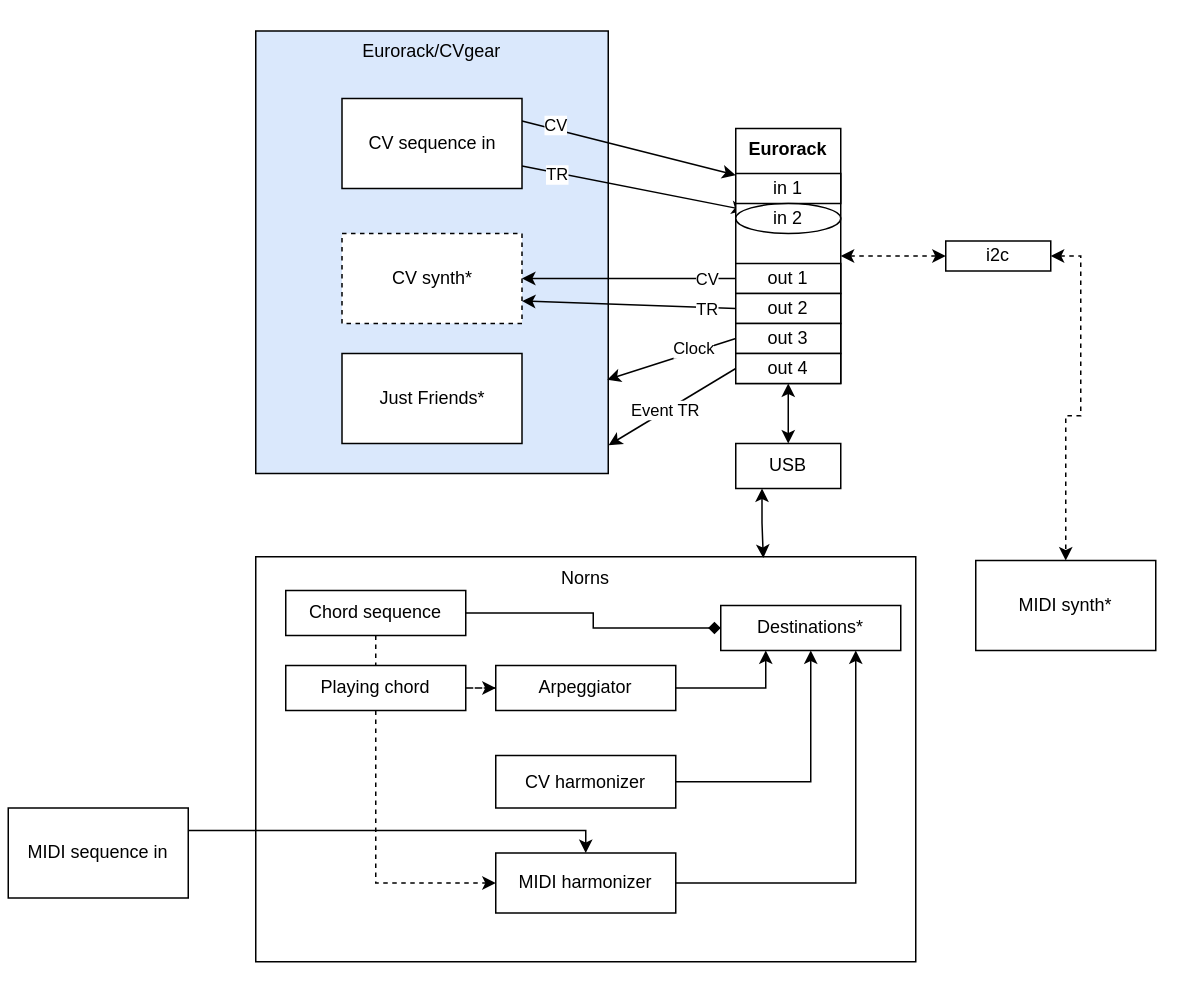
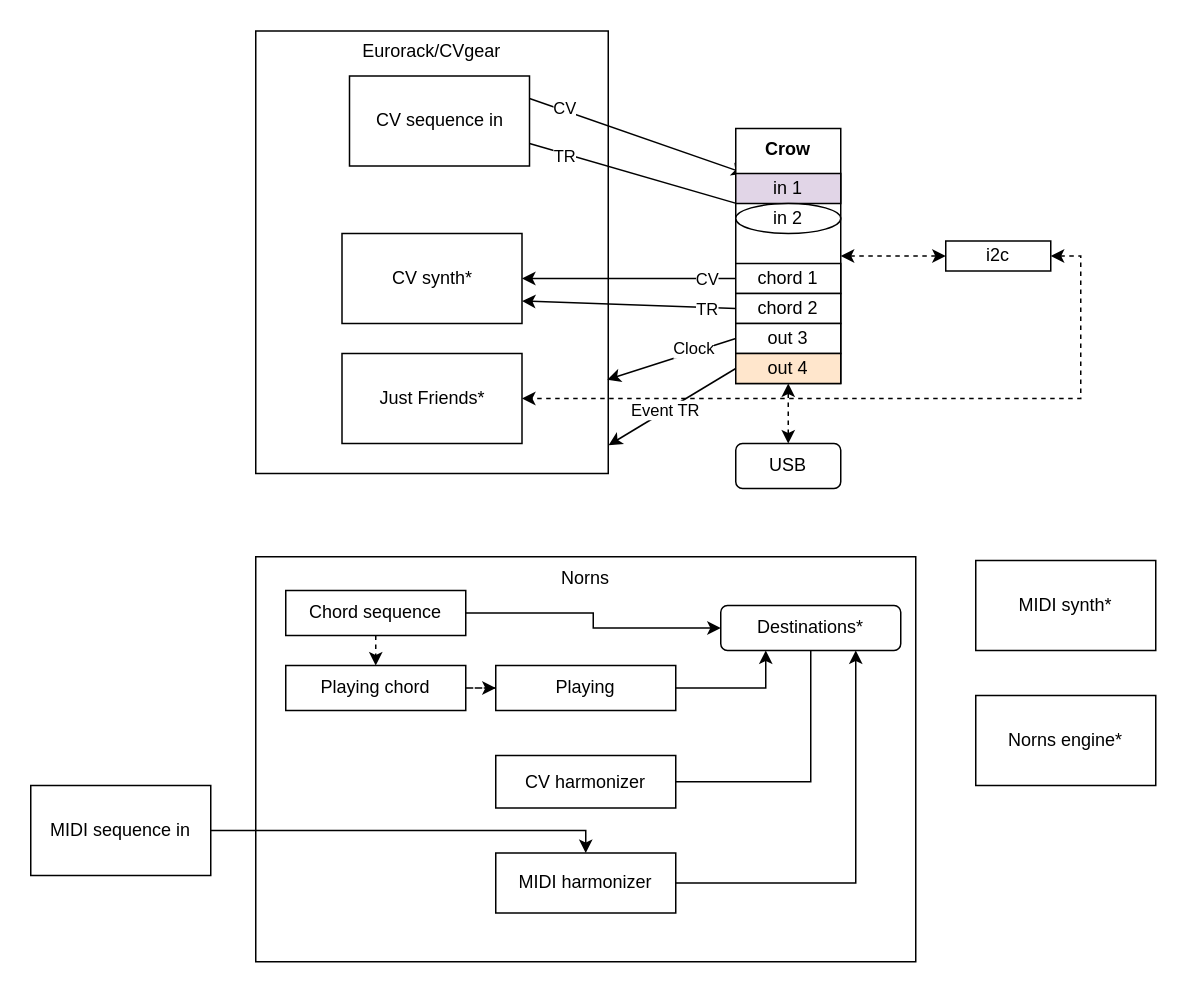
node "Eurorack/CVgear": fillcolor #dae8fc -> #ffffff
node "CV sequence in": moved (432, 143) -> (440, 121)
node "Eurorack": label "Eurorack" -> "Crow"
node "in 1": fillcolor #ffffff -> #e1d5e7
node "CV synth*": style dashed -> solid
node "out 1": label "out 1" -> "chord 1"
node "out 2": label "out 2" -> "chord 2"
node "out 4": fillcolor #ffffff -> #ffe6cc
edge "out 4" -- "USB": style solid -> dashed
node "USB": shape rectangle -> rounded rectangle
edge "i2c" -- "MIDI synth*": now "i2c" -- "Just Friends*"
edge "USB" -- "Norns": removed
edge "Chord sequence" -> "Destinations*": arrowhead diamond -> classic
node "Destinations*": shape rectangle -> rounded rectangle
edge "Chord sequence" -- "Playing chord": arrowhead none -> classic
edge "CV harmonizer" -> "Destinations*": arrowhead classic -> none
node "Arpeggiator": label "Arpeggiator" -> "Playing"
node "Norns engine*": added
edge "Playing chord" -> "MIDI harmonizer": removed
node "MIDI sequence in": moved (98, 853) -> (121, 830)
